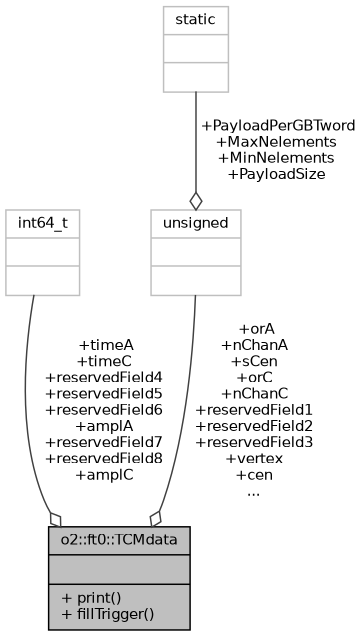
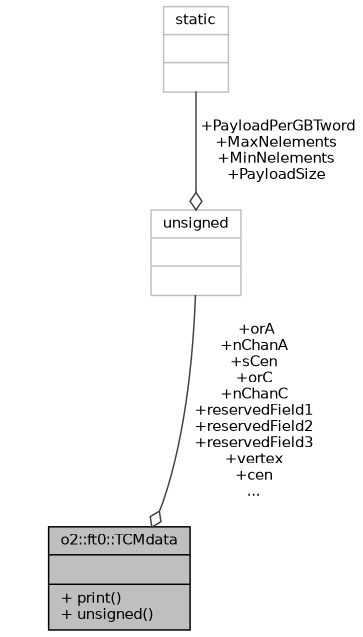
node "int64_t": removed
node "o2::ft0::TCMdata": text "+ fillTrigger()" -> "+ unsigned()"
